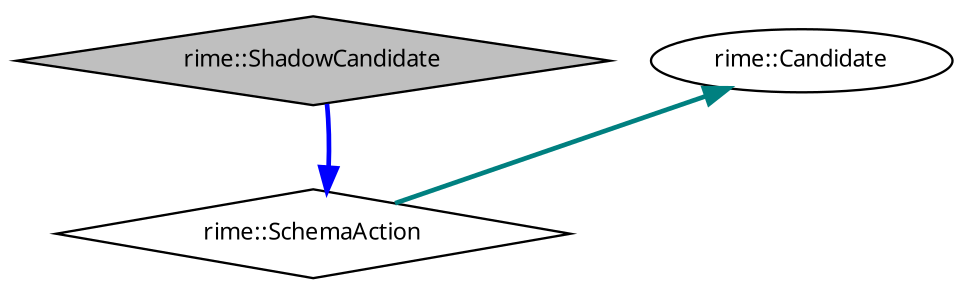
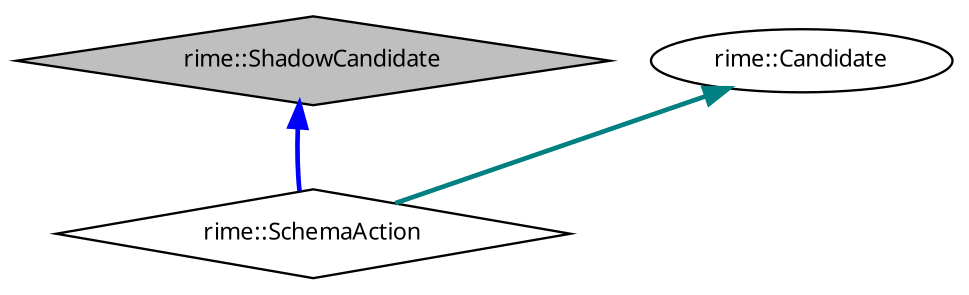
edge "rime::ShadowCandidate" -> "rime::SchemaAction": reversed
